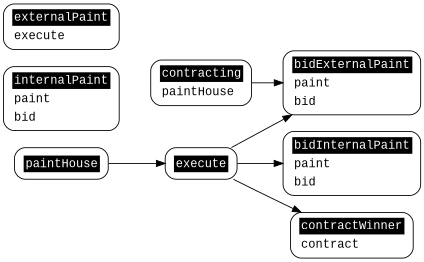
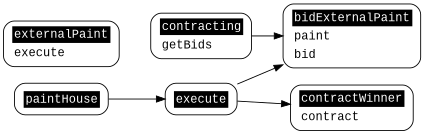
node "contracting": text "paintHouse" -> "getBids"
node "internalPaint": removed
node "bidInternalPaint": removed
